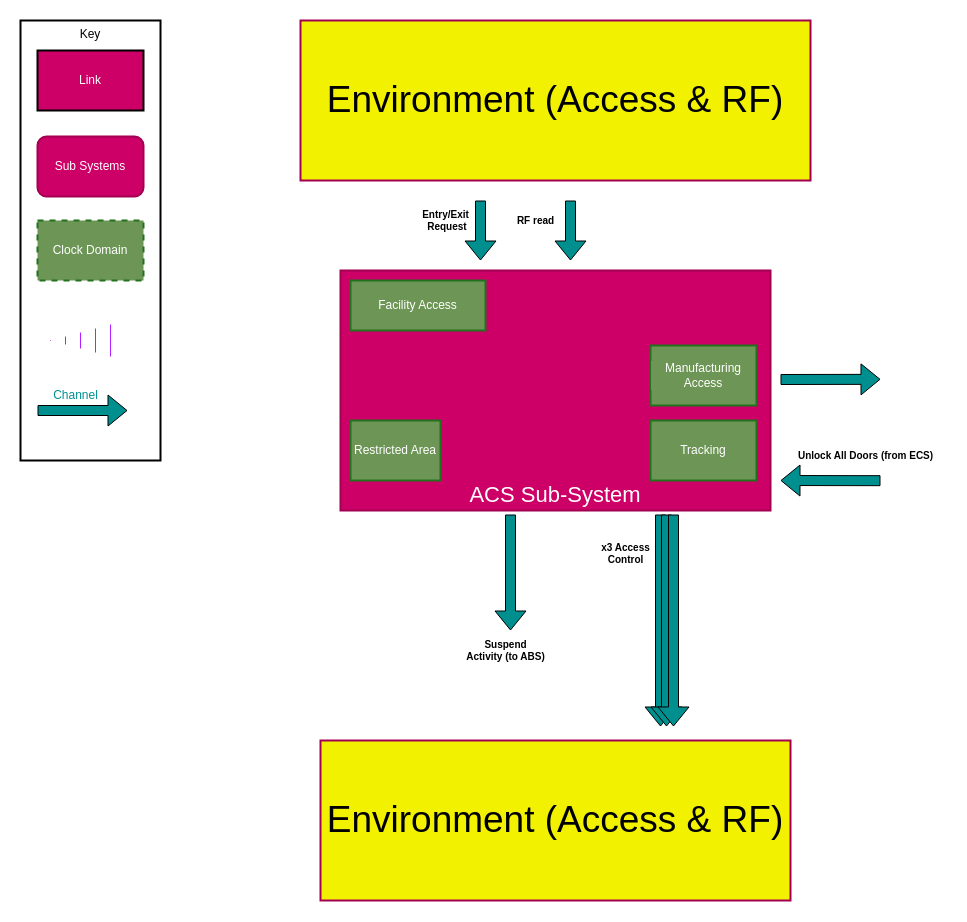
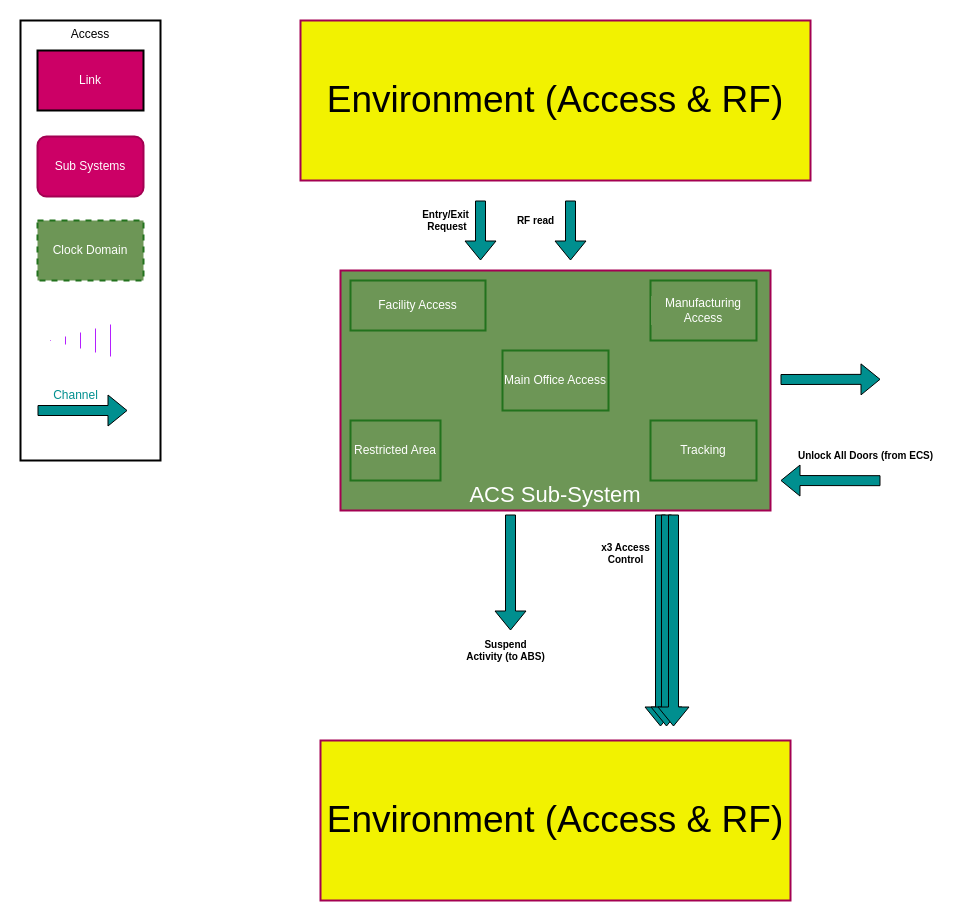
node "Key": label "Key" -> "Access"
node "Manufacturing Access": moved (704, 376) -> (704, 311)
node "Main Office Access": added
node "ACS Sub-System": fillcolor #cc0066 -> #6d9656
